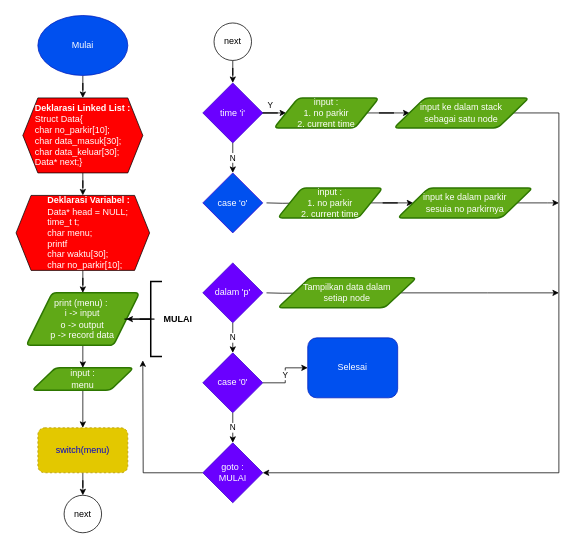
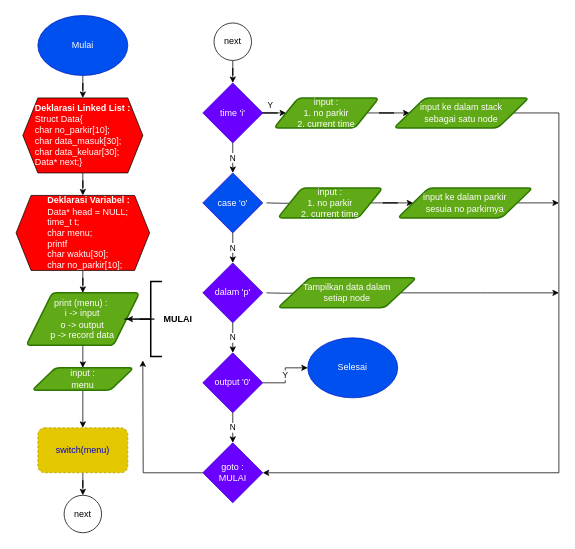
edge "case 'o'" -> "dalam 'p'": added, label "N"
node "Selesai": shape rounded rectangle -> ellipse
node "case '0'": label "case '0'" -> "output '0'"
